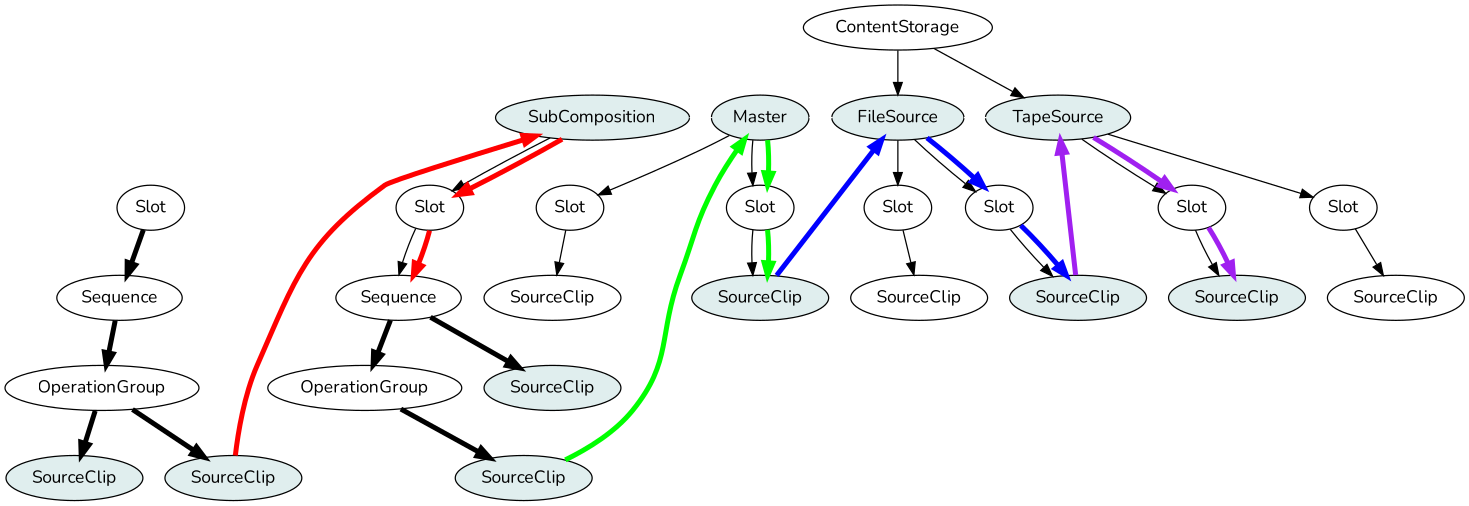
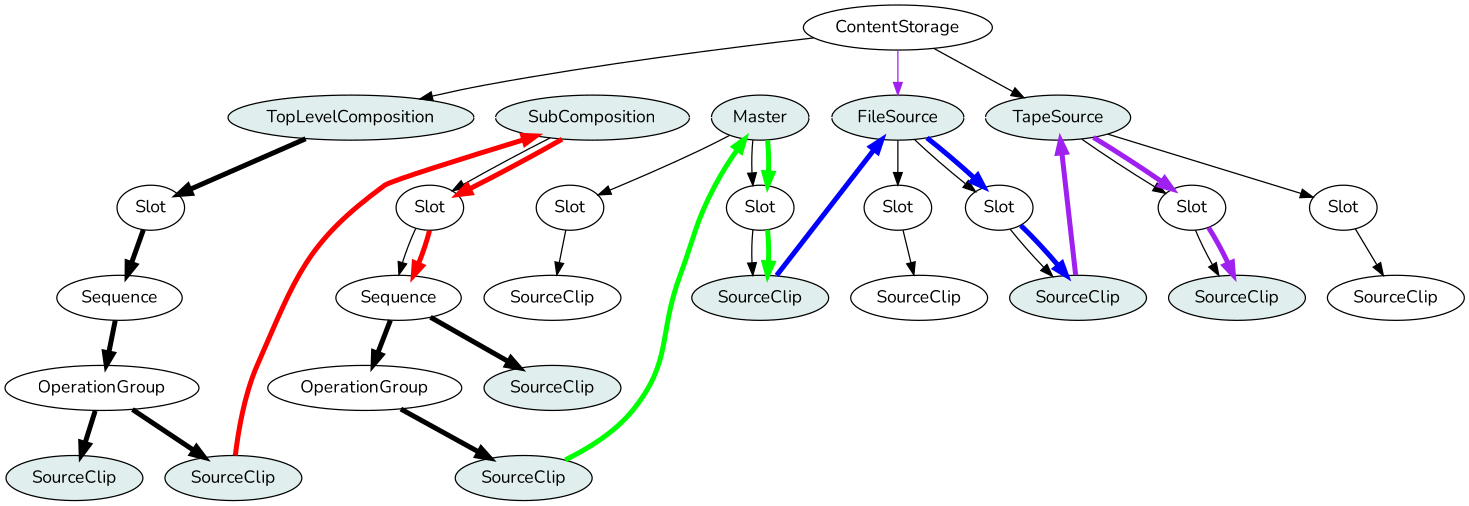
edge "ContentStorage" -> "FileSource": color black -> purple
node "TopLevelComposition": added
